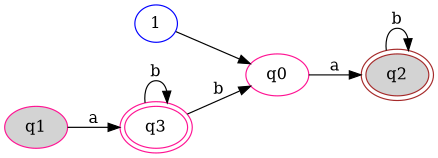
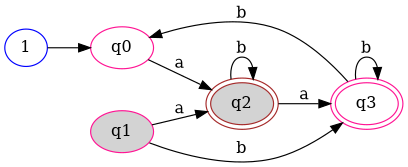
edge "q2" -> "q3": added, label "a"
edge "q1" -> "q3": label "a" -> "b"
edge "q1" -> "q2": added, label "a"
